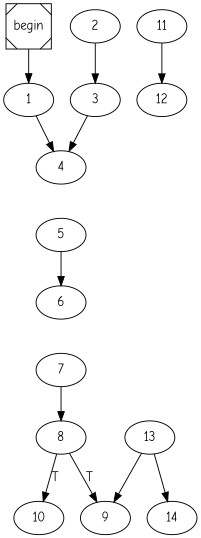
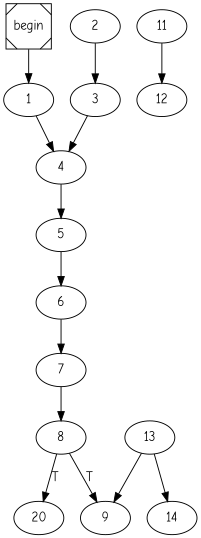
edge "4" -> "5": added
edge "6" -> "7": added
node "10": label "10" -> "20"
